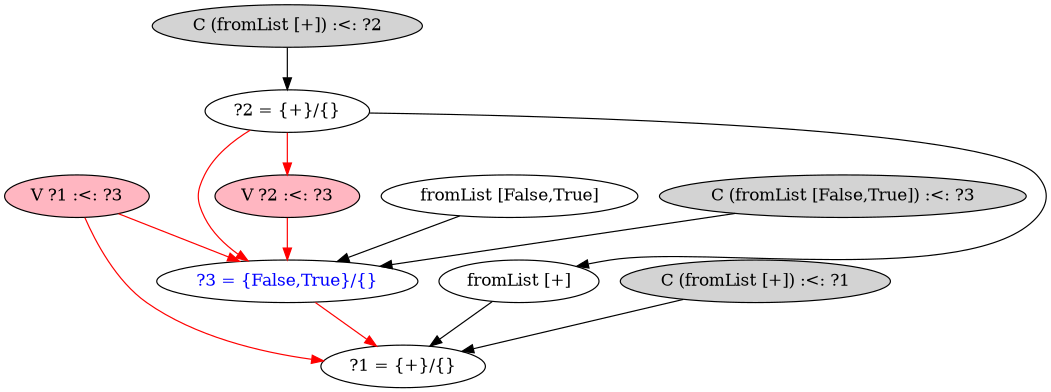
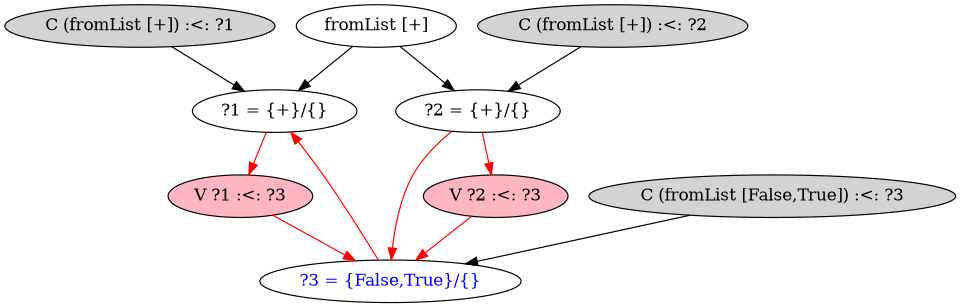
edge "?2 = {+}/{}" -> "fromList [+]": reversed
node "fromList [False,True]": removed
edge "V ?1 :<: ?3" -> "?1 = {+}/{}": reversed
